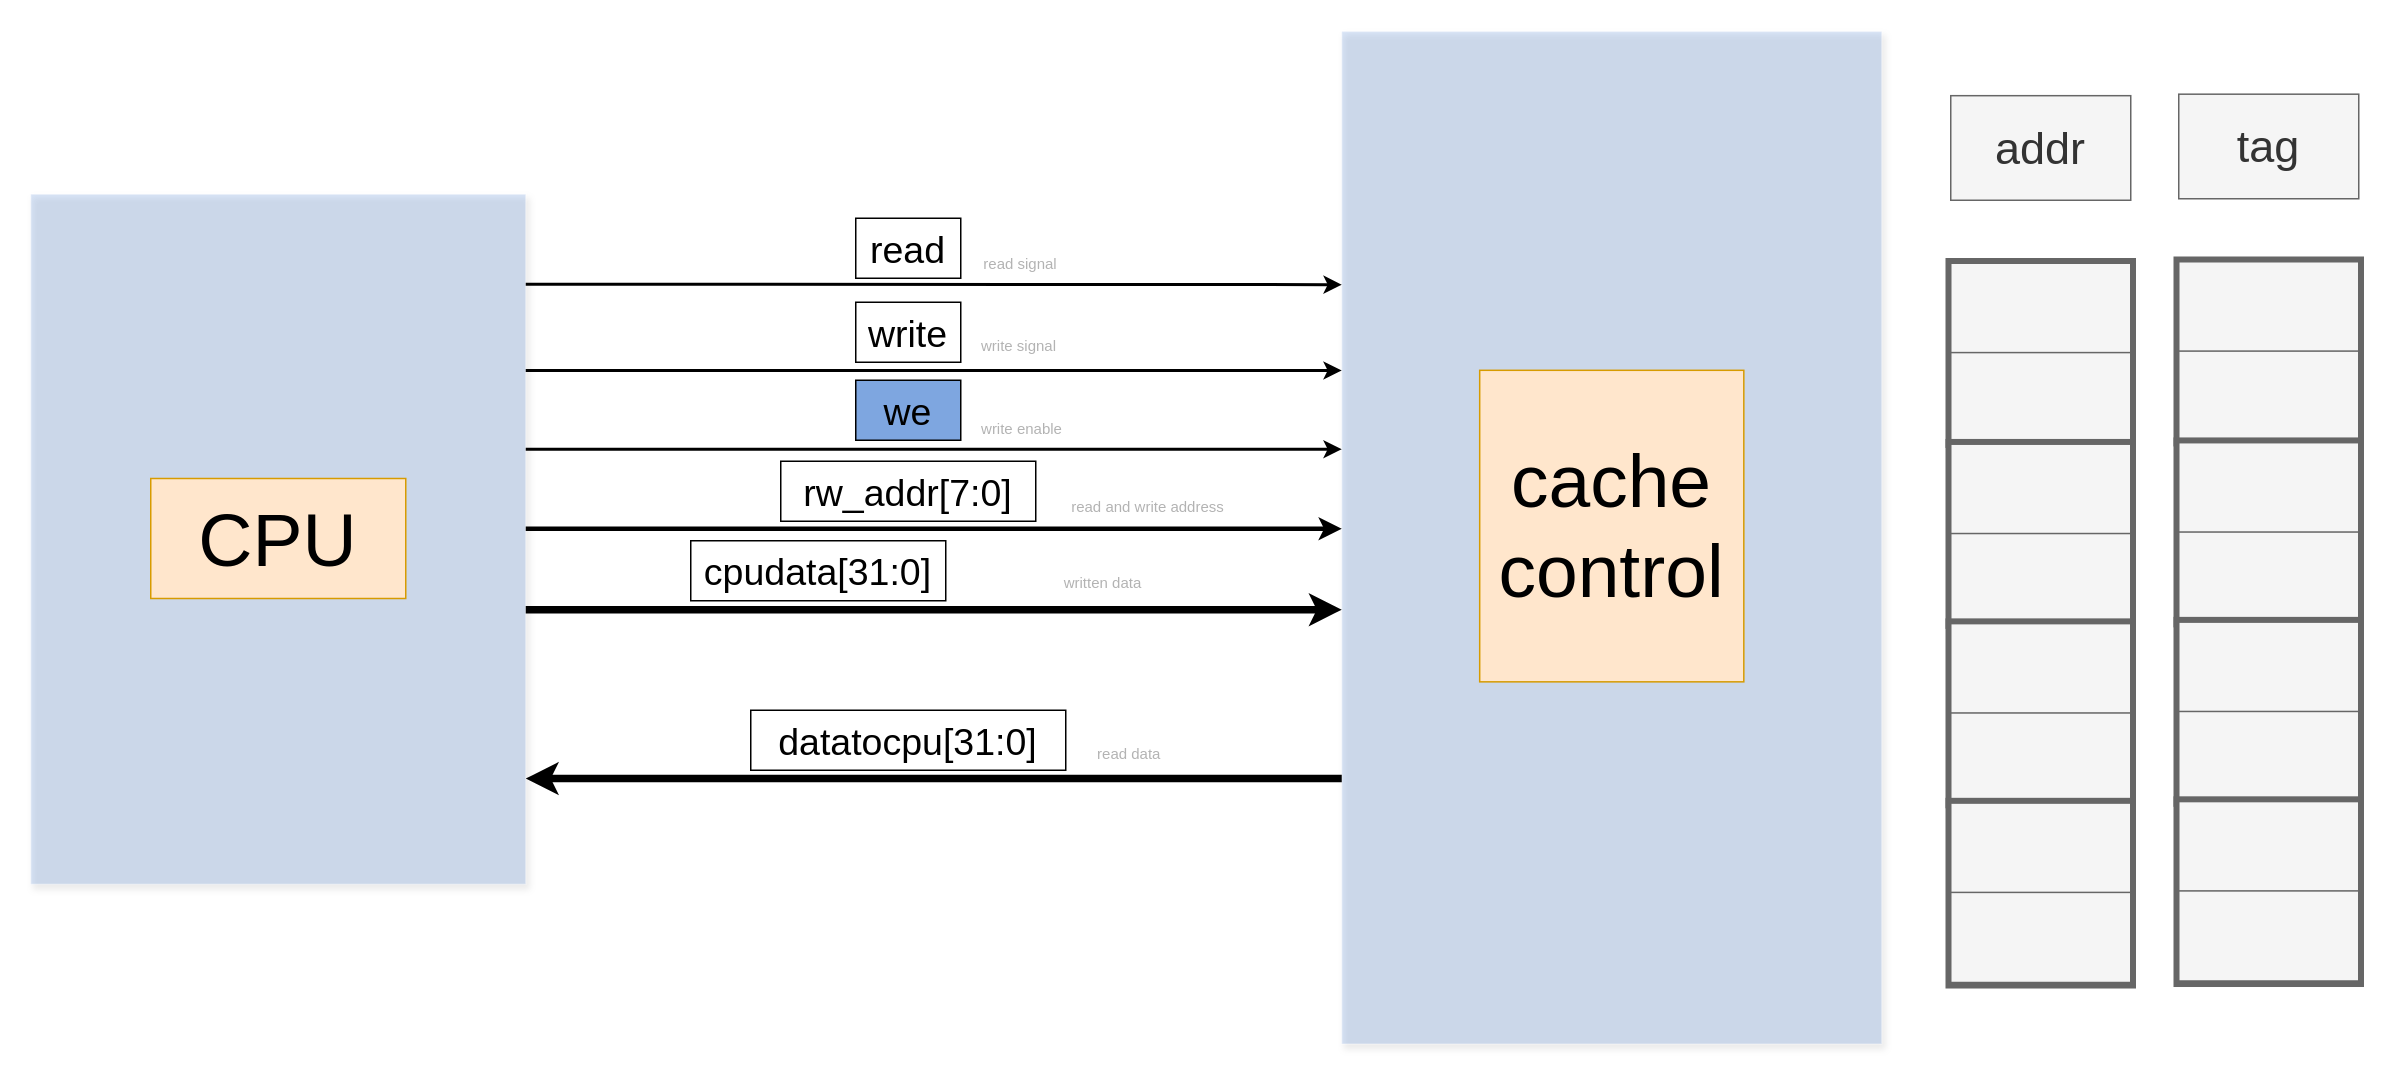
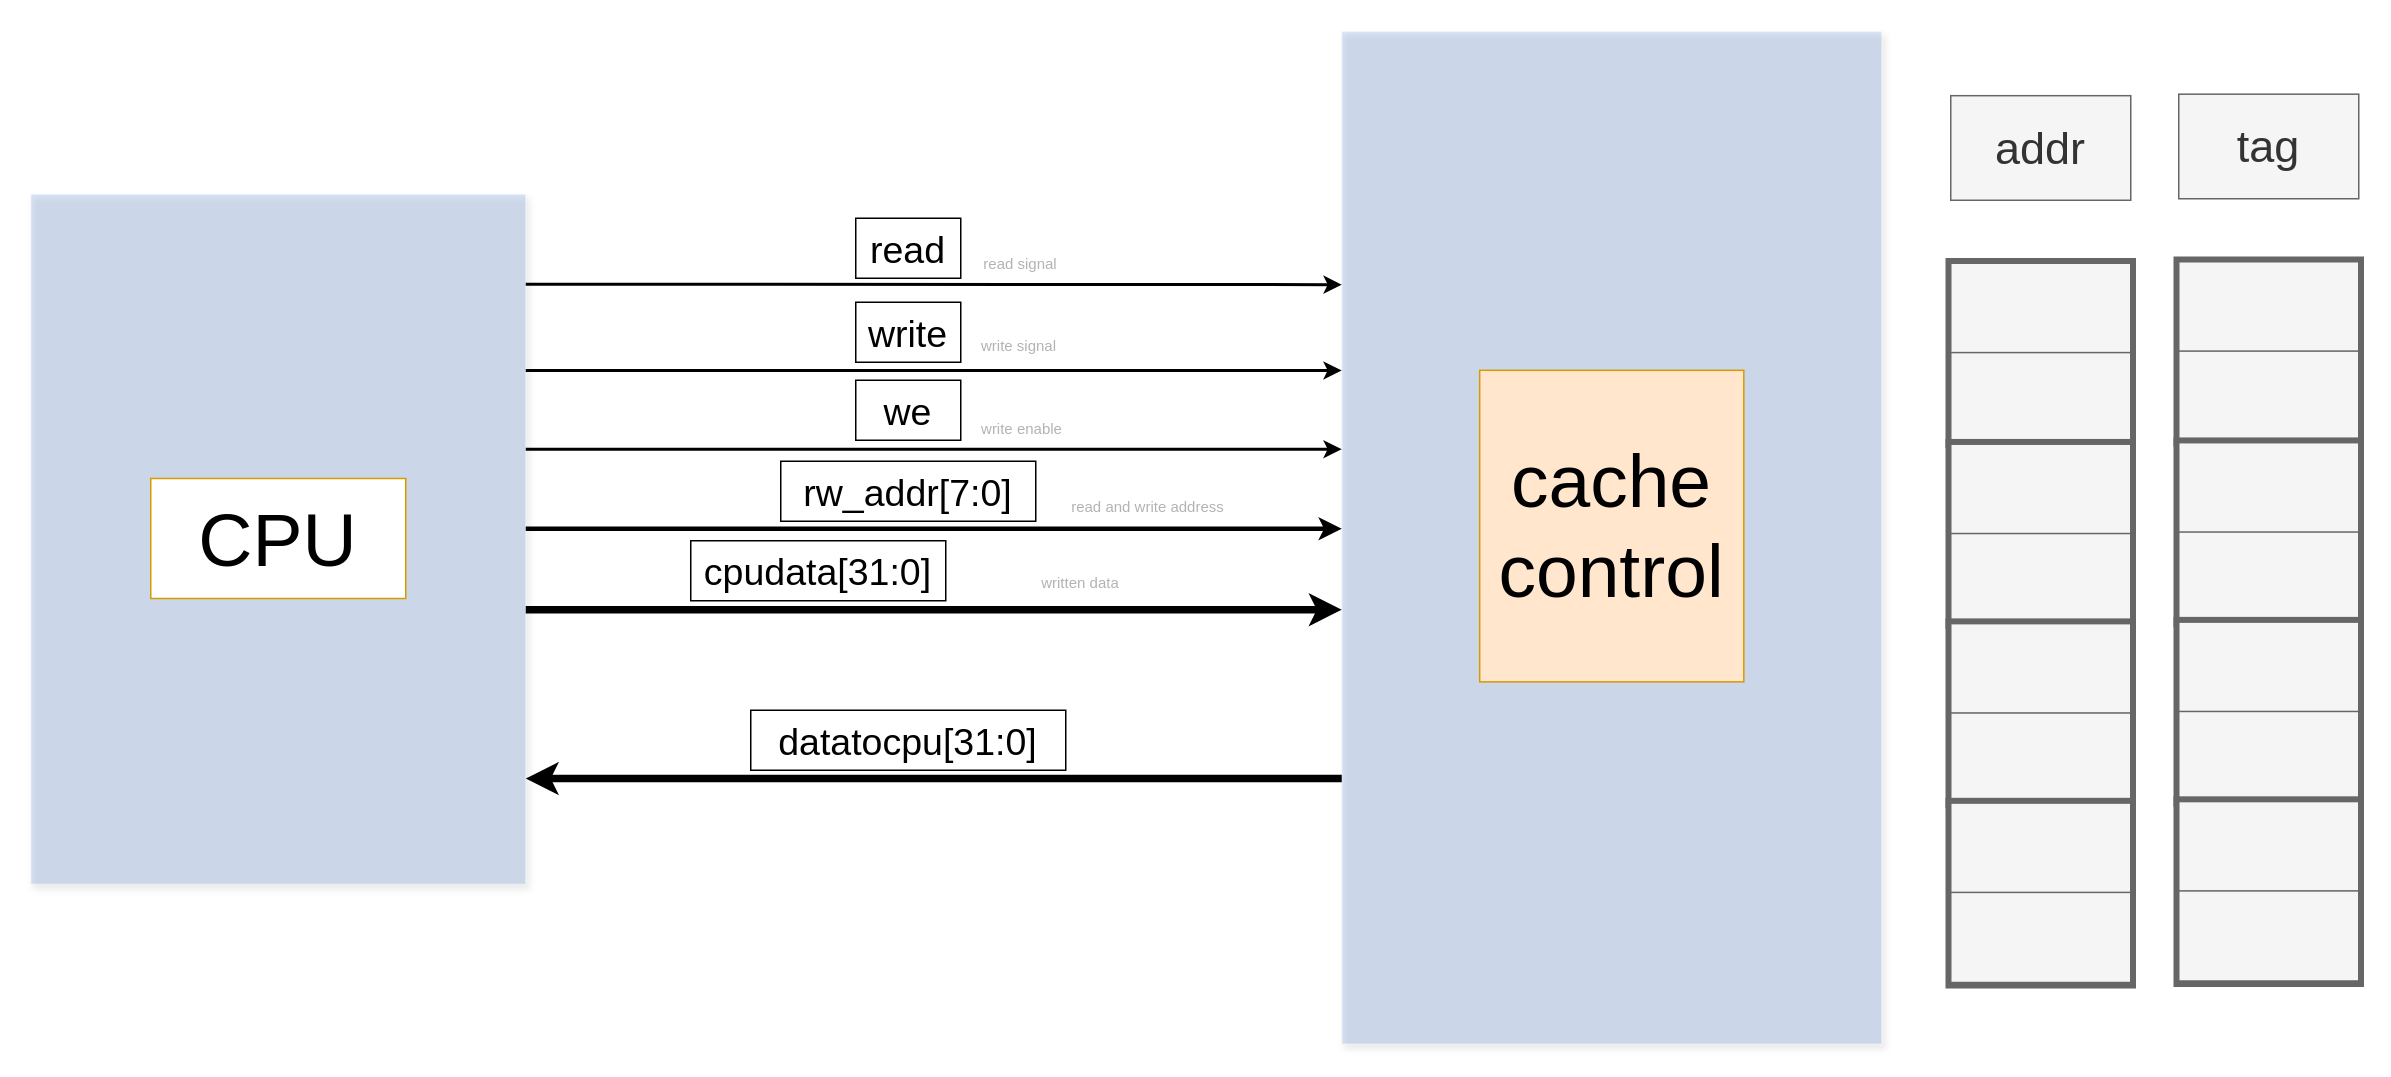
node "we": fillcolor #7ea6e0 -> #ffffff
node "CPU": fillcolor #ffe6cc -> #ffffff
node "written data": moved (1103, 583) -> (1081, 583)
node "read data": removed
